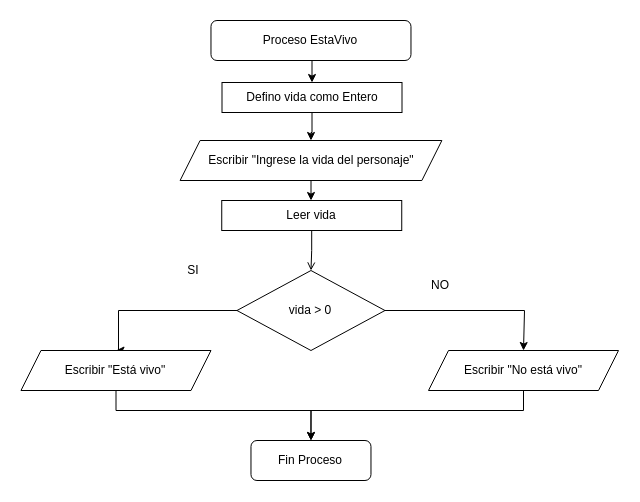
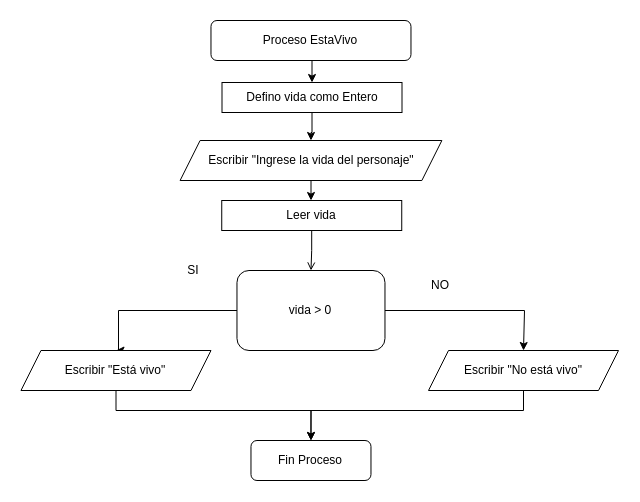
node "vida > 0": shape diamond -> rounded rectangle
